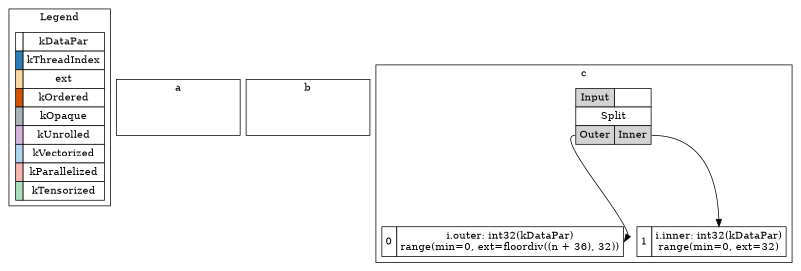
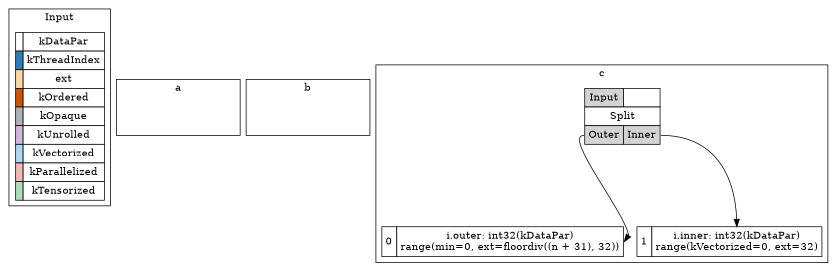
cluster "Legend": label "Legend" -> "Input"
node "0": text "range(min=0, ext=floordiv((n + 36), 32))" -> "range(min=0, ext=floordiv((n + 31), 32))"
node "1": text "range(min=0, ext=32)" -> "range(kVectorized=0, ext=32)"
